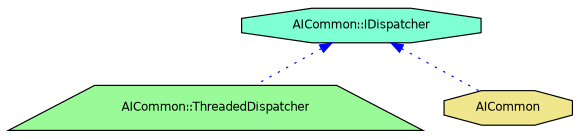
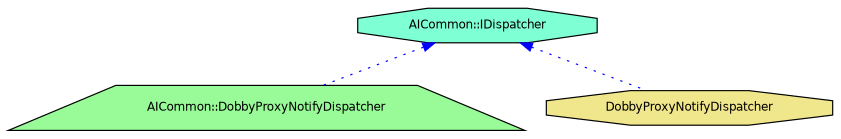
node "AICommon::ThreadedDispatcher": label "AICommon::ThreadedDispatcher" -> "AICommon::DobbyProxyNotifyDispatcher"
node "AICommon": label "AICommon" -> "DobbyProxyNotifyDispatcher"
